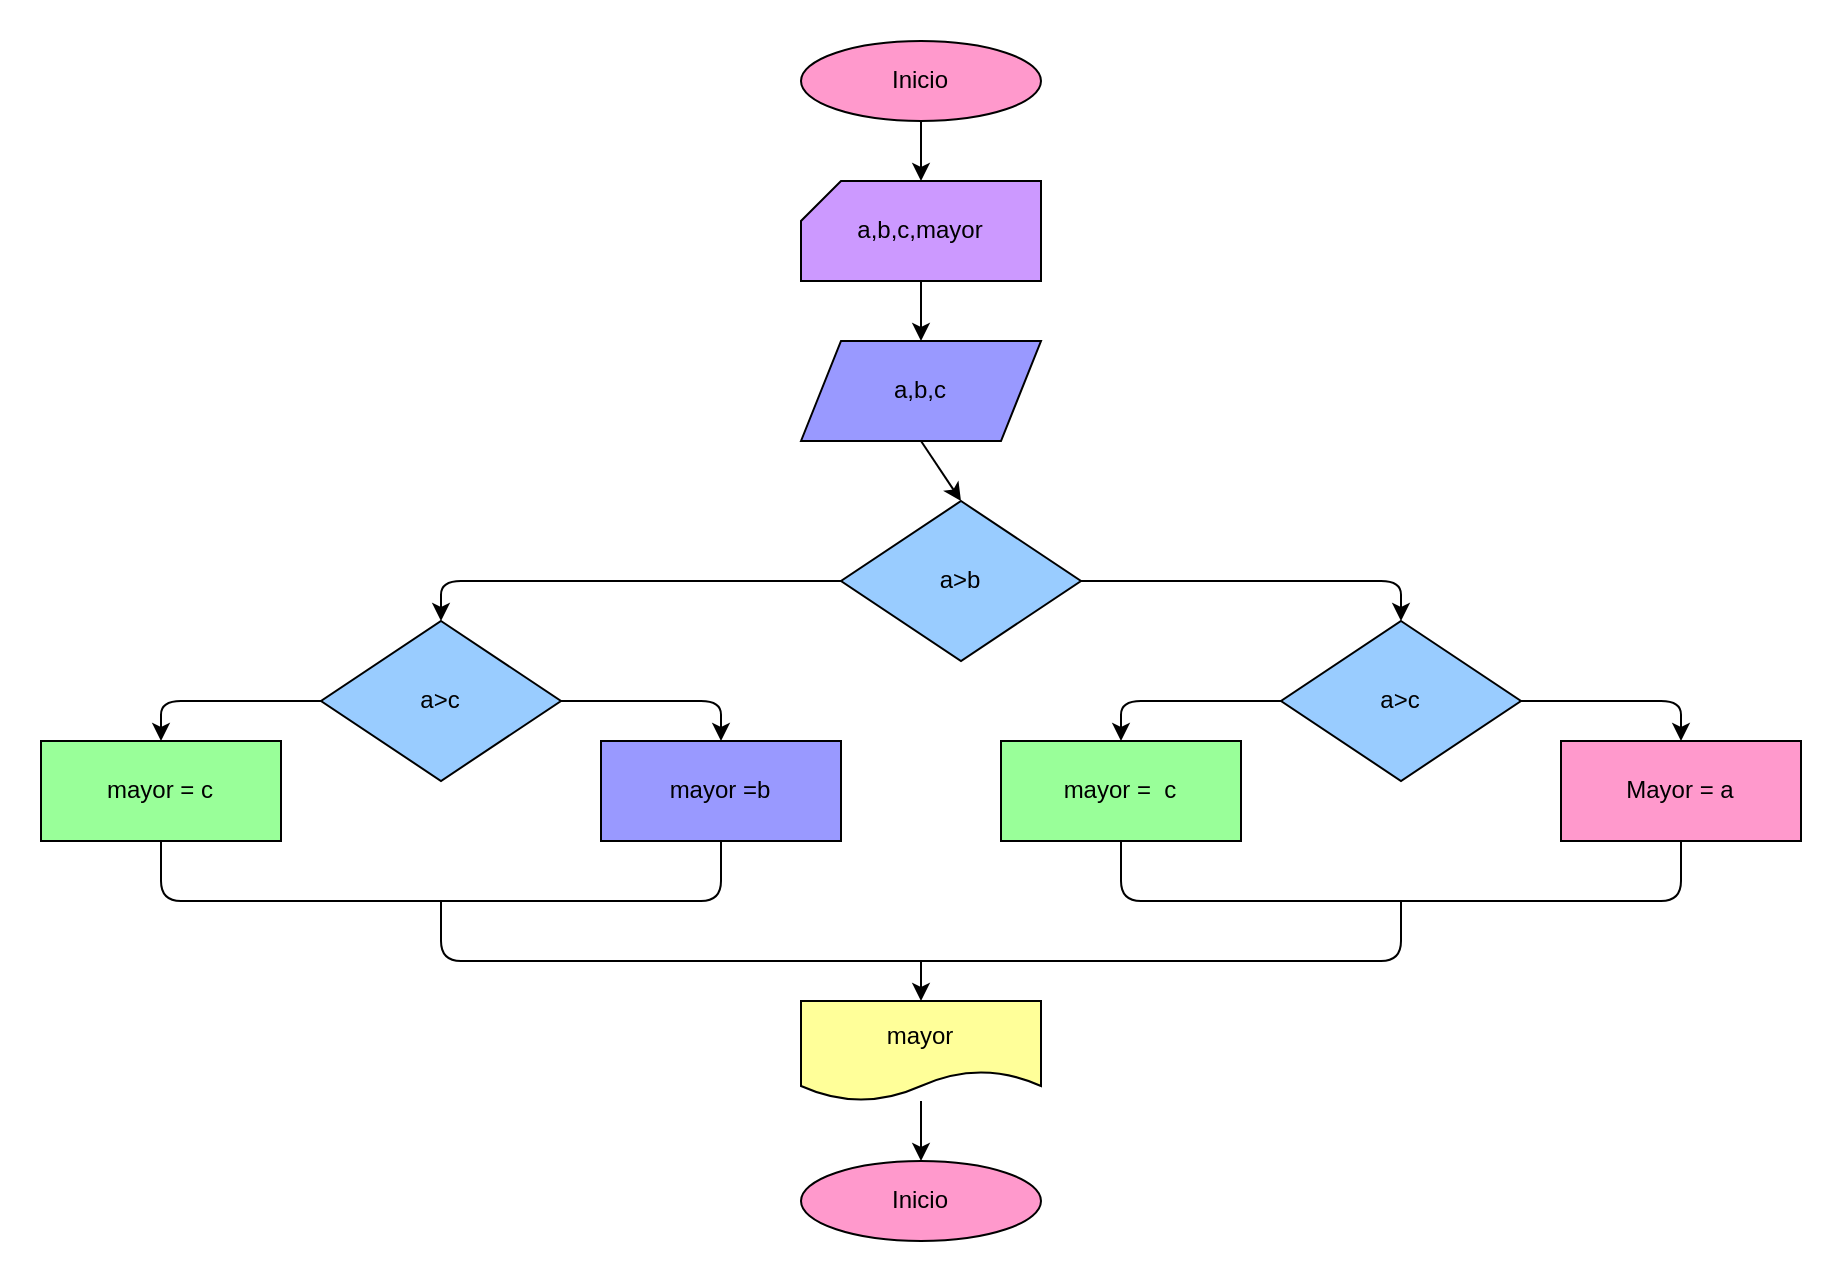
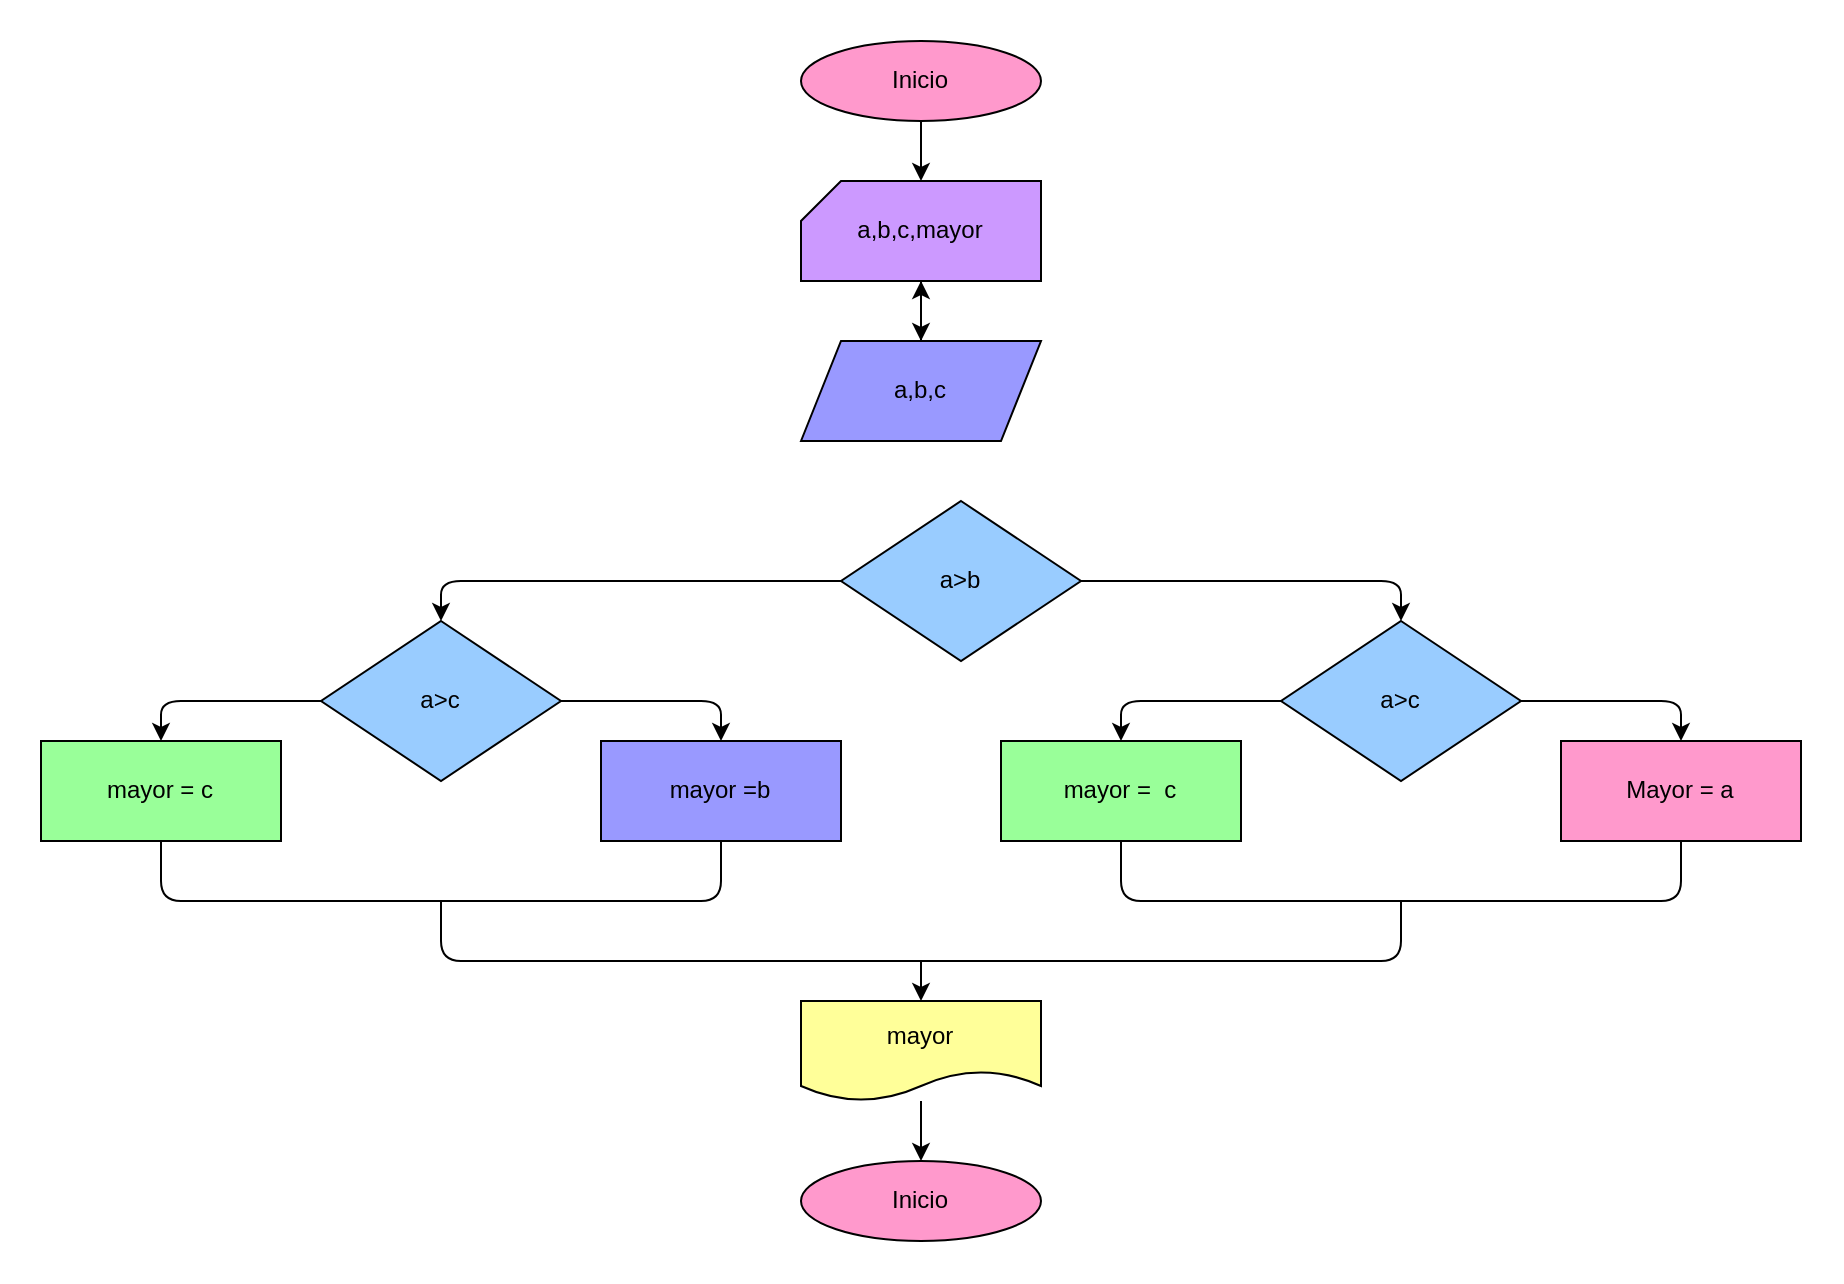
edge "a,b,c" -> "a>b": now "a,b,c" -> "a,b,c,mayor"
